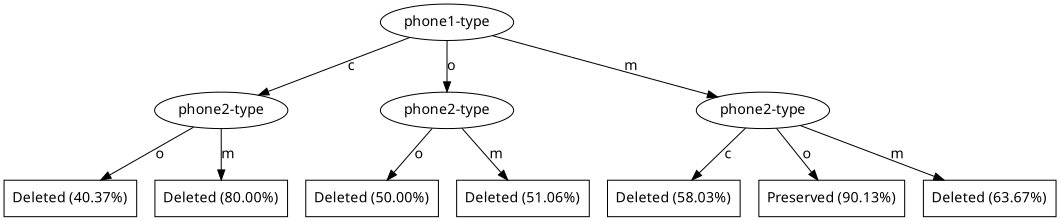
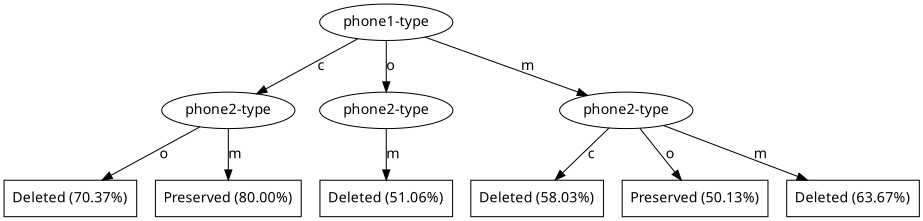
node "Deleted (40.37%)": label "Deleted (40.37%)" -> "Deleted (70.37%)"
node "Deleted (80.00%)": label "Deleted (80.00%)" -> "Preserved (80.00%)"
node "Deleted (50.00%)": removed
node "Preserved (90.13%)": label "Preserved (90.13%)" -> "Preserved (50.13%)"
